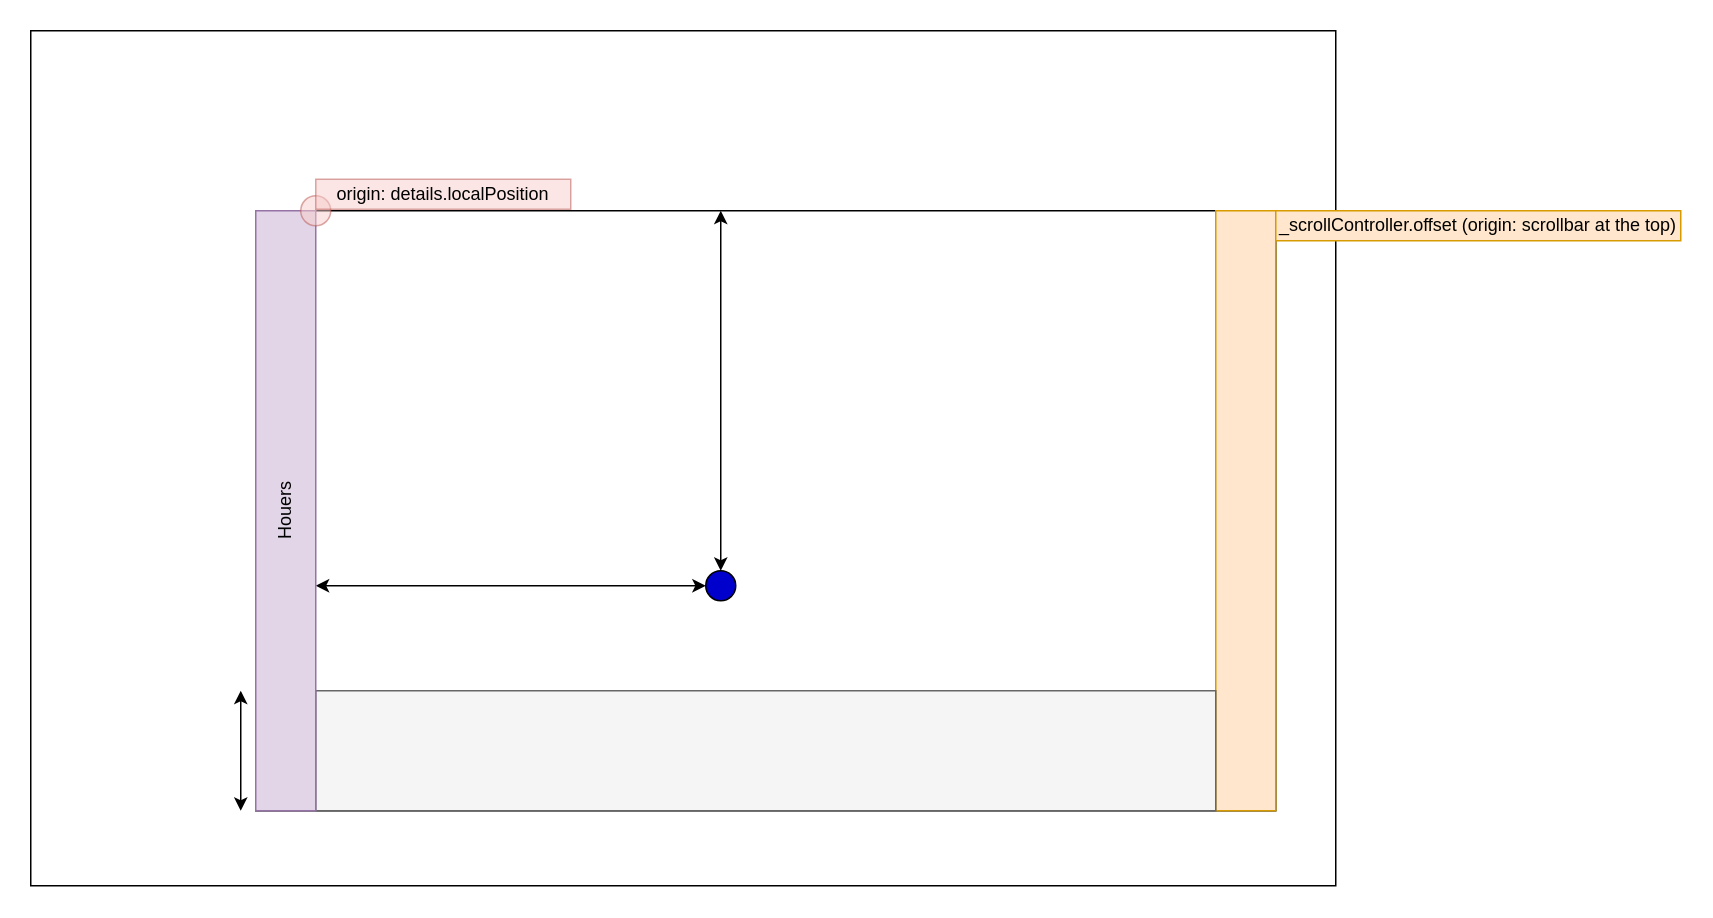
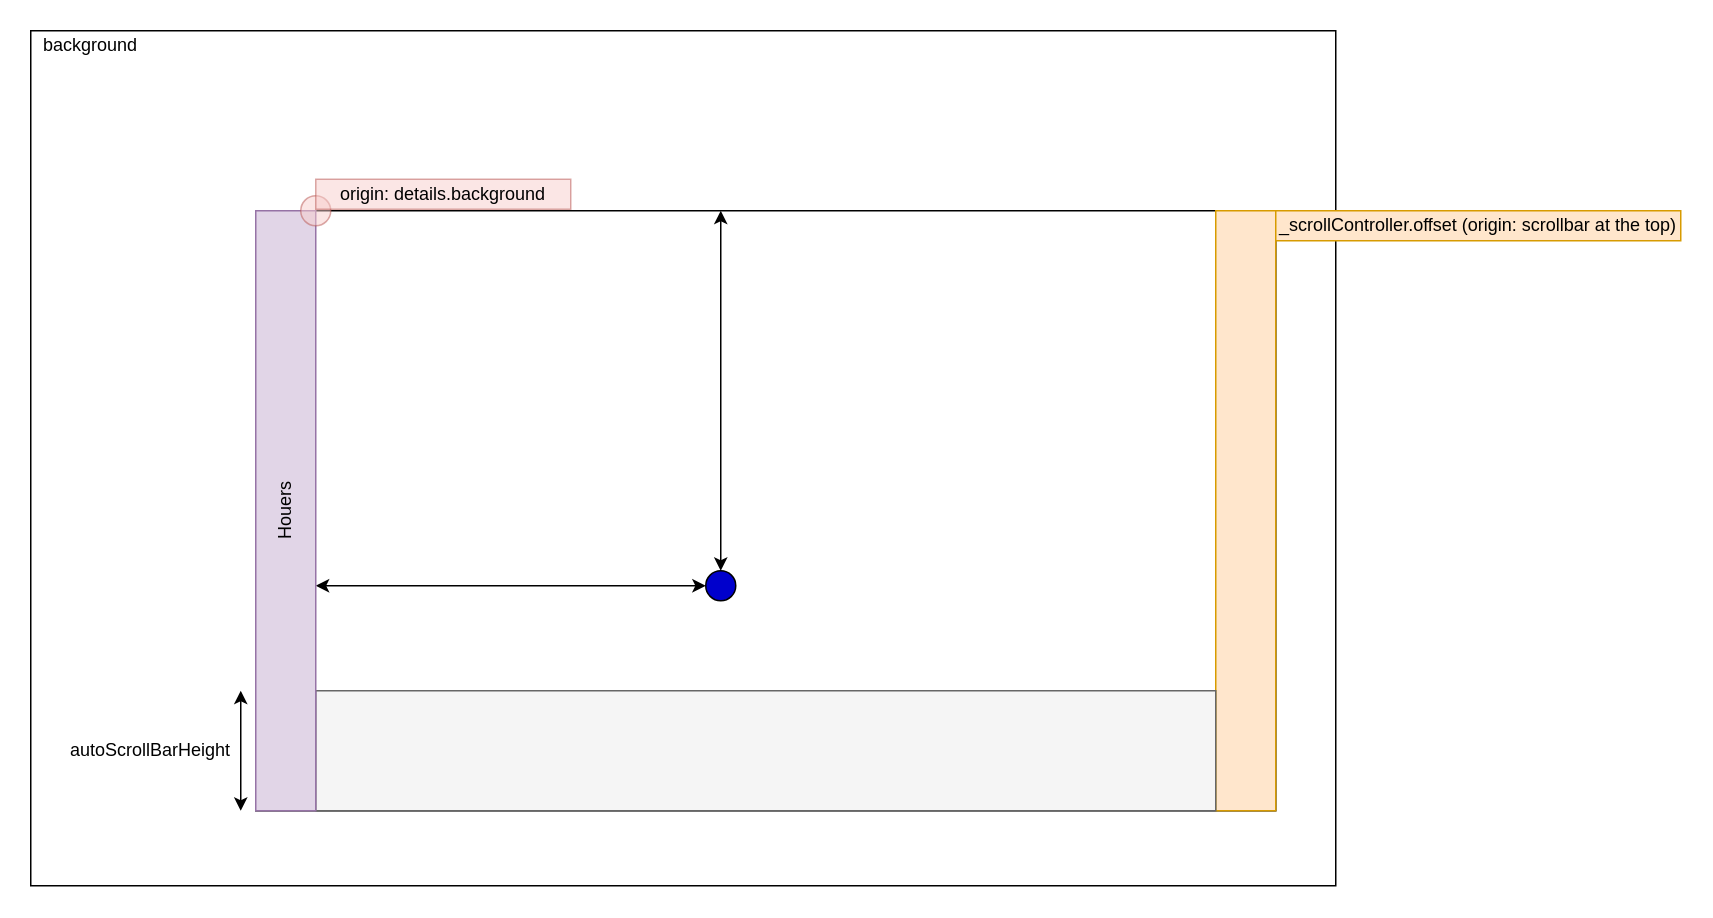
node "background": added
node "origin: details.localPosition": label "origin: details.localPosition" -> "origin: details.background"
node "autoScrollBarHeight": added
